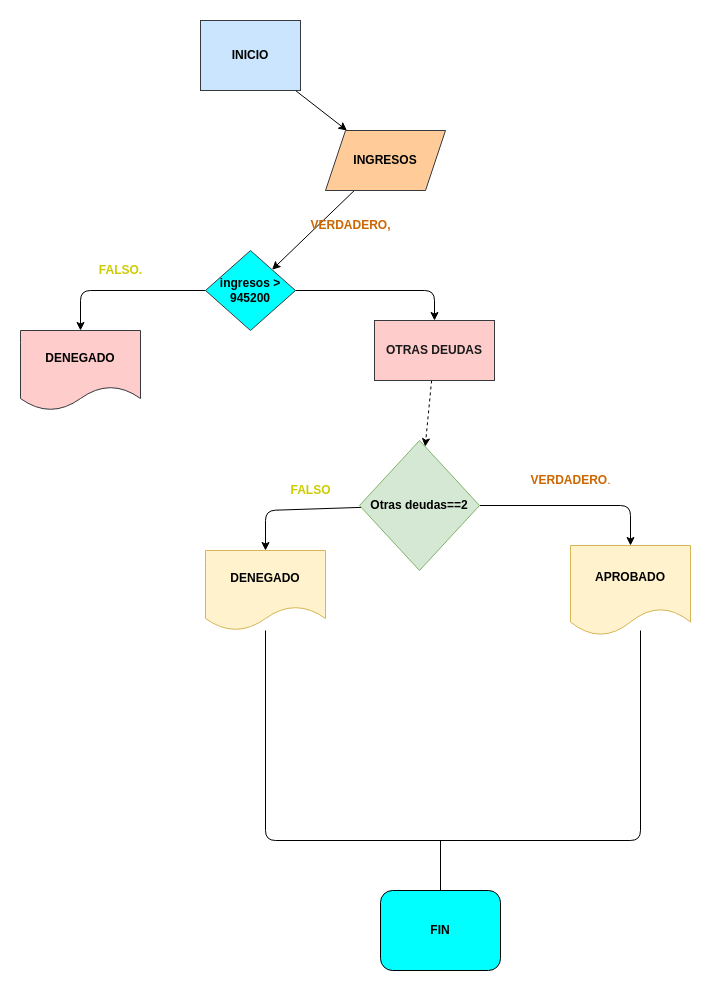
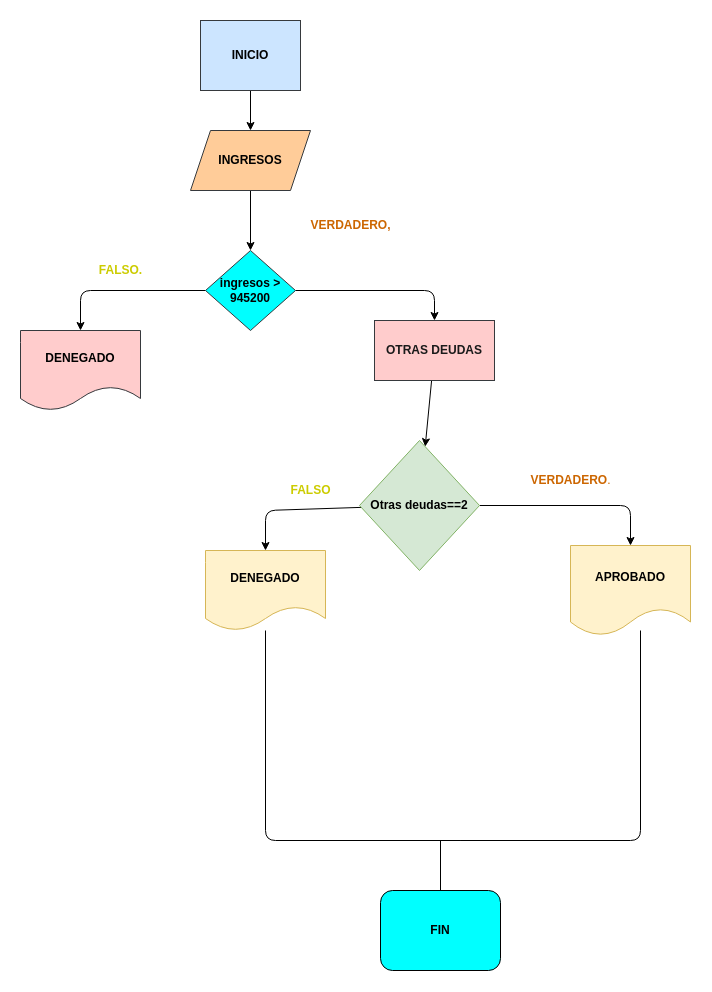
node "INGRESOS": moved (386, 161) -> (251, 161)
edge "OTRAS DEUDAS" -> "Otras deudas==2": style dashed -> solid
